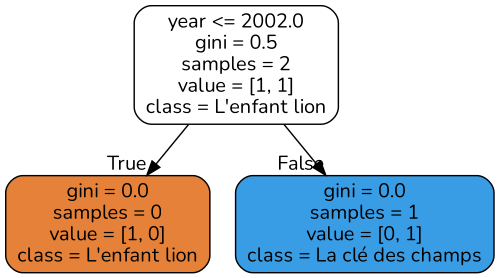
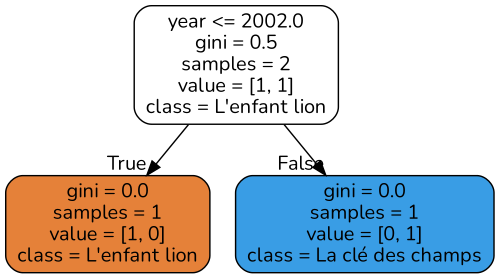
node "gini = 0.0 samples = 0 value = [1, 0] class = L'enfant lion": label "gini = 0.0 samples = 0 value = [1, 0] class = L'enfant lion" -> "gini = 0.0 samples = 1 value = [1, 0] class = L'enfant lion"
